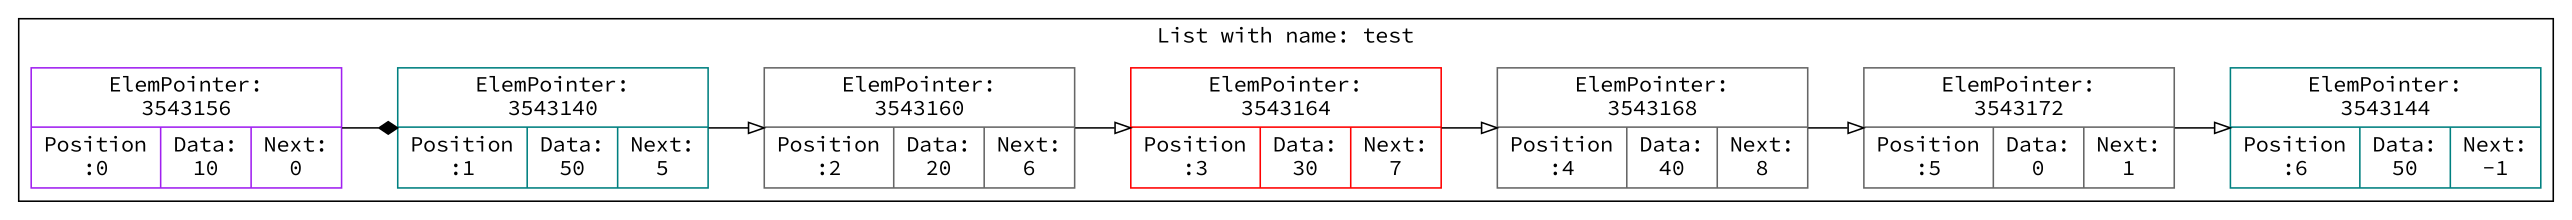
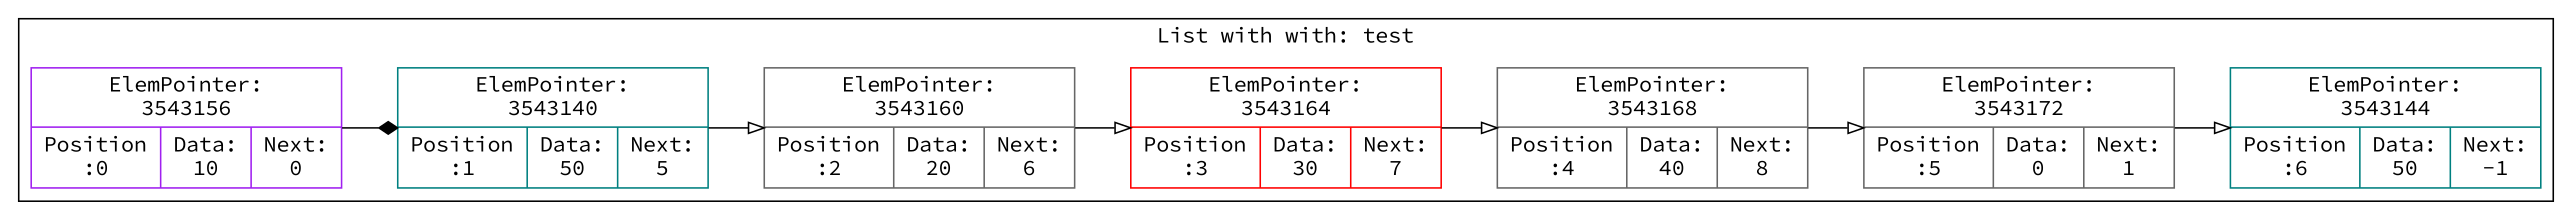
cluster "List with name: test": label "List with name: test" -> "List with with: test"
